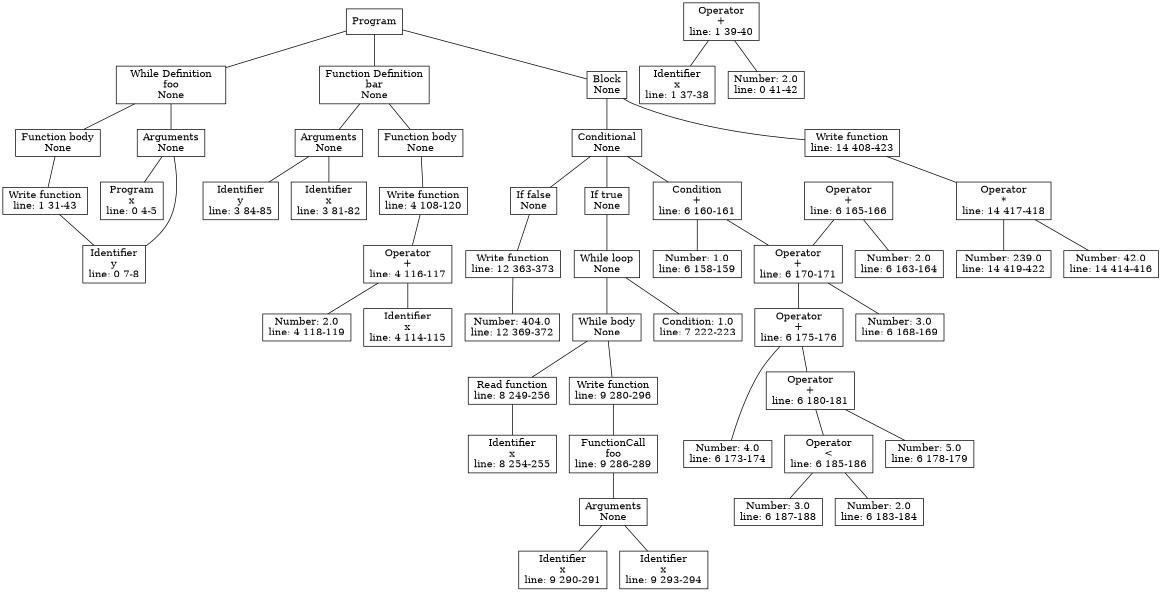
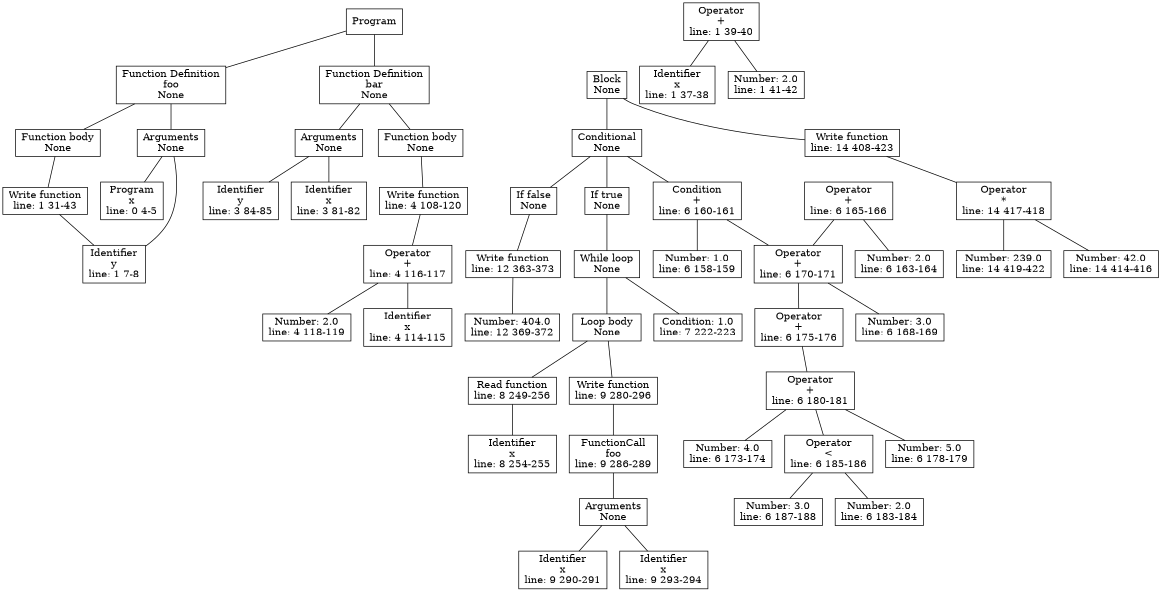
edge "Program" -- "Block None": removed
node "While Definition foo None": label "While Definition foo None" -> "Function Definition foo None"
node "Number: 2.0 line: 0 41-42": label "Number: 2.0 line: 0 41-42" -> "Number: 2.0 line: 1 41-42"
node "Identifier y line: 0 7-8": label "Identifier y line: 0 7-8" -> "Identifier y line: 1 7-8"
node "While body None": label "While body None" -> "Loop body None"
edge "Operator + line: 6 175-176" -- "Number: 4.0 line: 6 173-174": now "Operator + line: 6 180-181" -- "Number: 4.0 line: 6 173-174"
